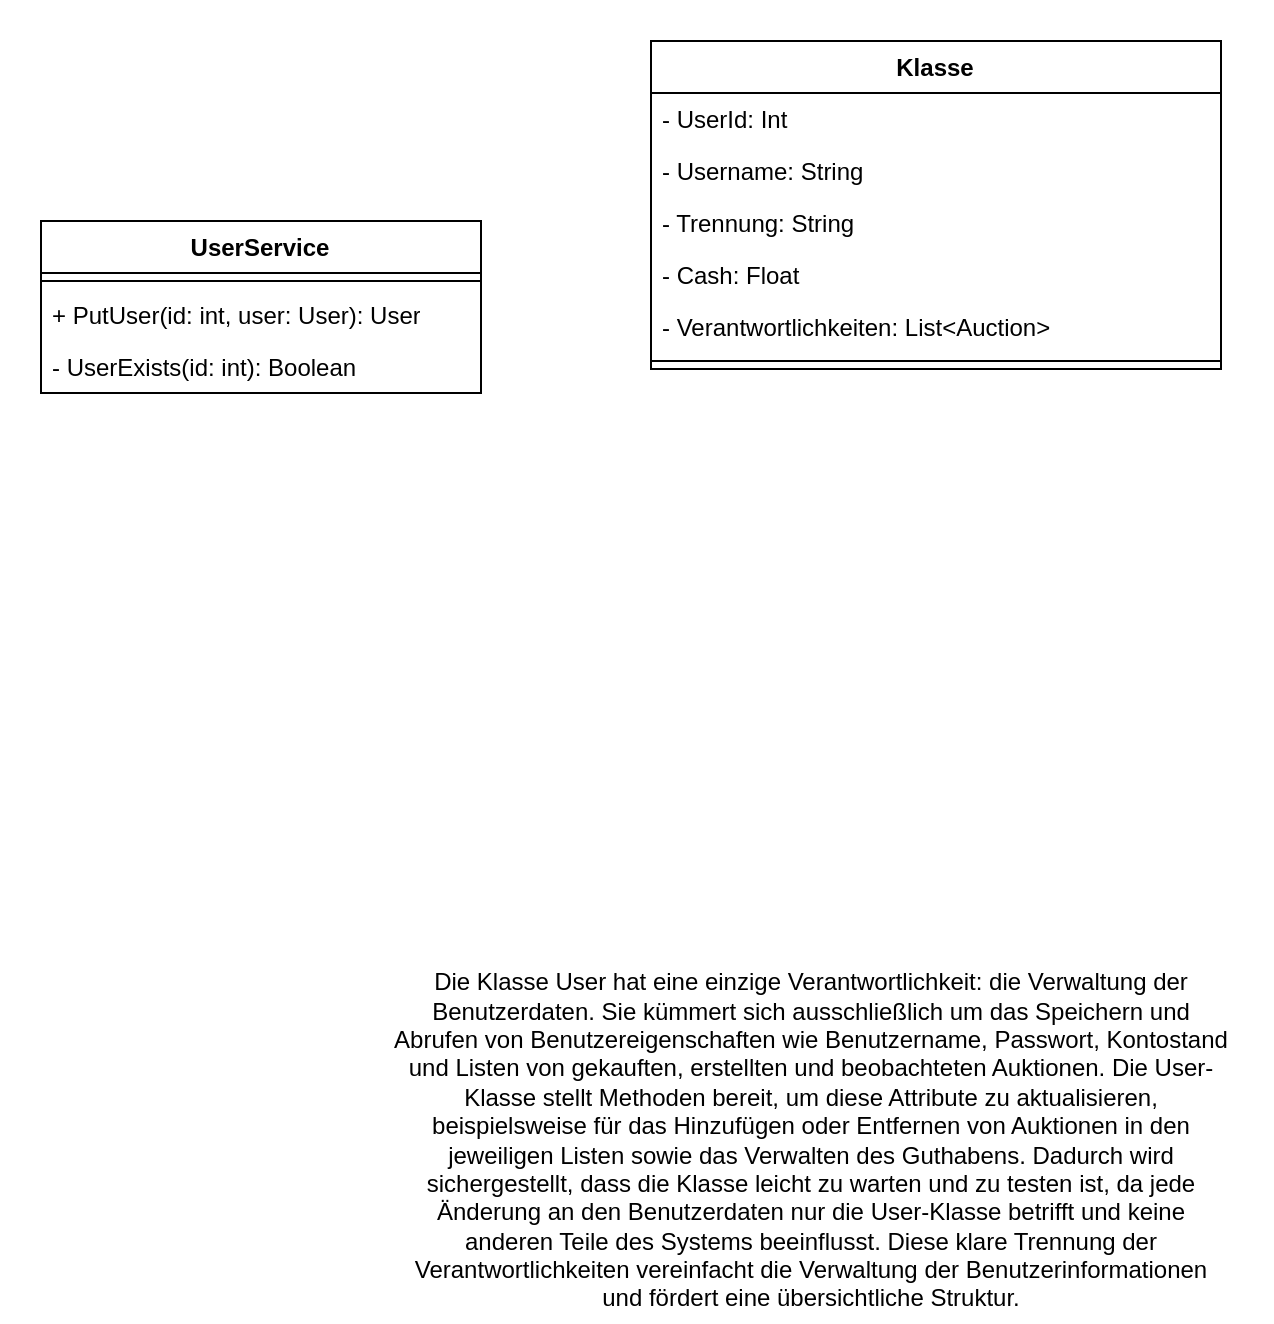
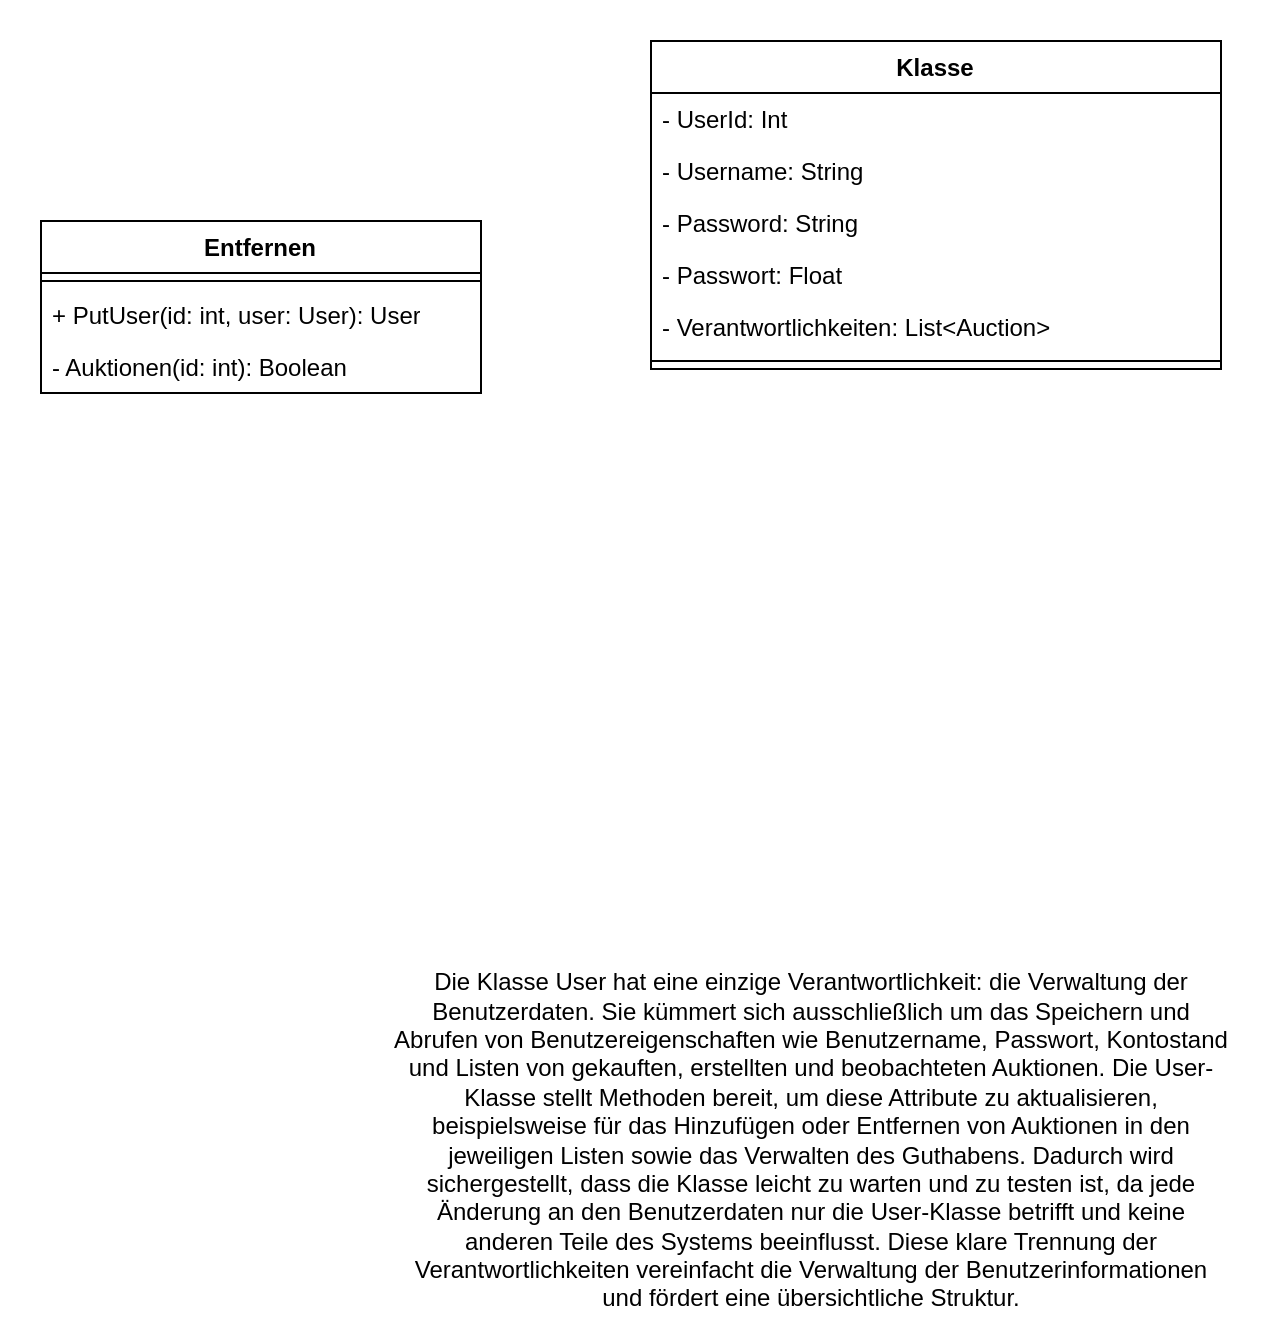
node "- Trennung: String": label "- Trennung: String" -> "- Password: String"
node "UserService": label "UserService" -> "Entfernen"
node "- Cash: Float": label "- Cash: Float" -> "- Passwort: Float"
node "- UserExists(id: int): Boolean": label "- UserExists(id: int): Boolean" -> "- Auktionen(id: int): Boolean"
